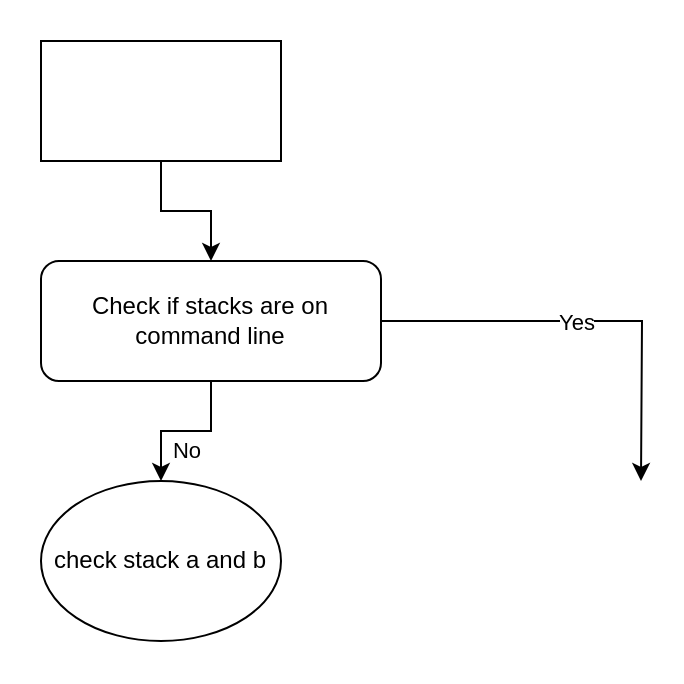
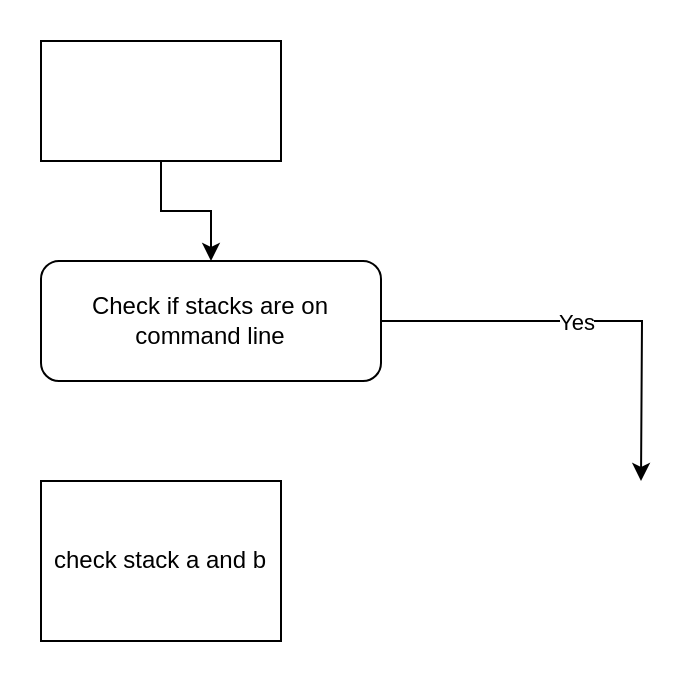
edge "Check if stacks are on command line" -> "check stack a and b": removed, label "No"
node "check stack a and b": shape ellipse -> rectangle
